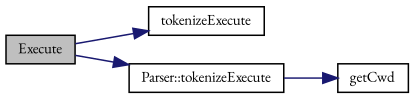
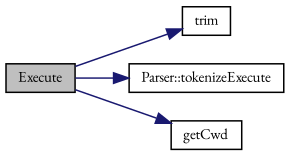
node "tokenizeExecute": label "tokenizeExecute" -> "trim"
edge "Parser::tokenizeExecute" -> "getCwd": now "Execute" -> "getCwd"
